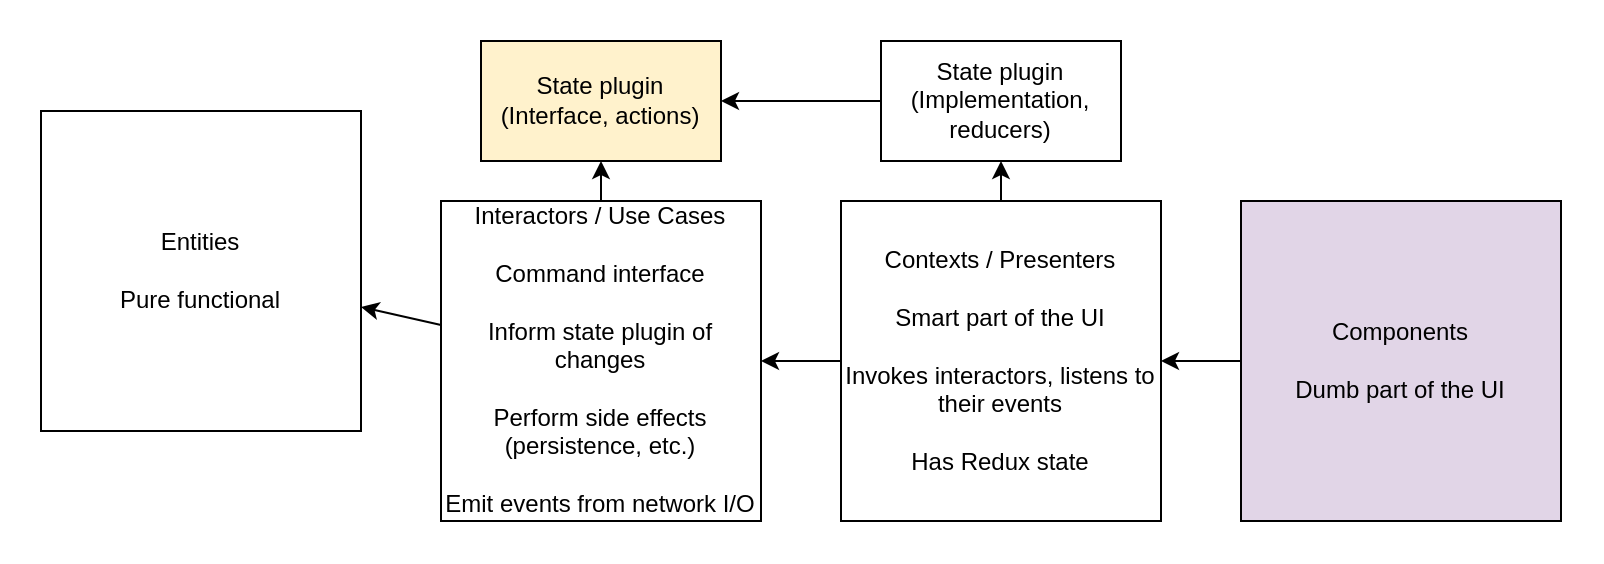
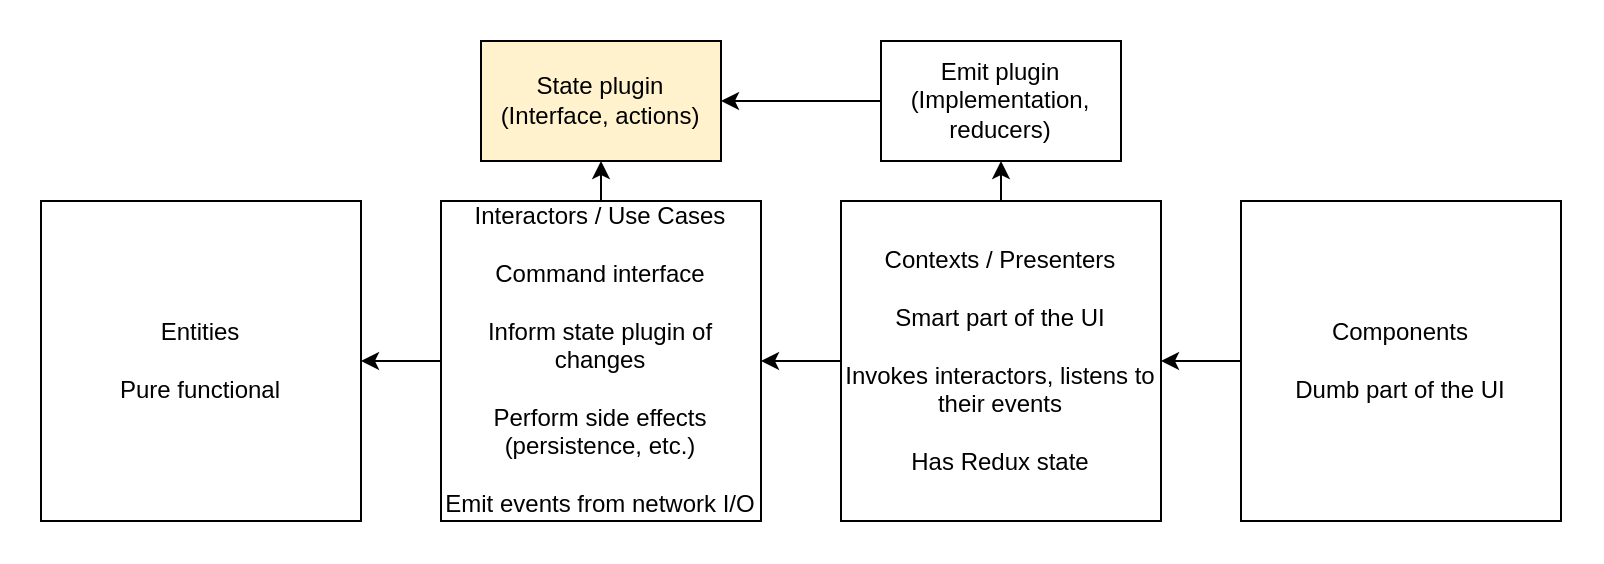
node "State plugin (Implementation, reducers)": label "State plugin (Implementation, reducers)" -> "Emit plugin (Implementation, reducers)"
node "Entities Pure functional": moved (201, 271) -> (201, 361)
node "Components Dumb part of the UI": fillcolor #e1d5e7 -> #ffffff
